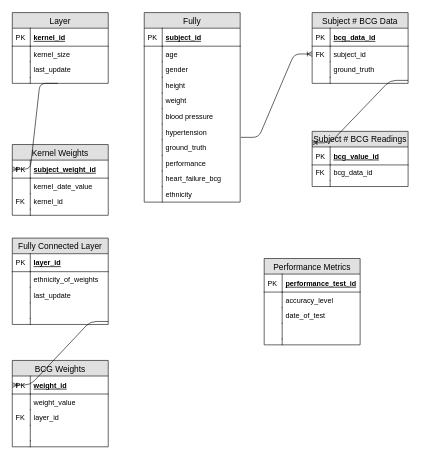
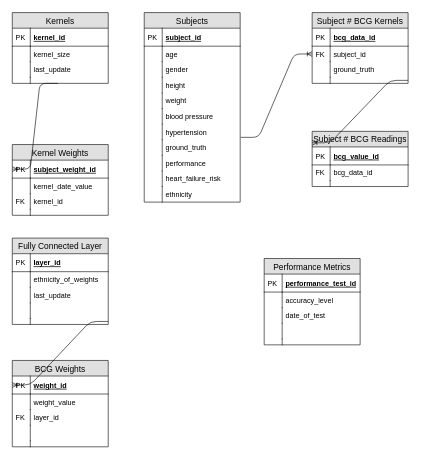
node "Layer": label "Layer" -> "Kernels"
node "Fully": label "Fully" -> "Subjects"
node "Subject # BCG Data": label "Subject # BCG Data" -> "Subject # BCG Kernels"
node "heart_failure_bcg": label "heart_failure_bcg" -> "heart_failure_risk"
